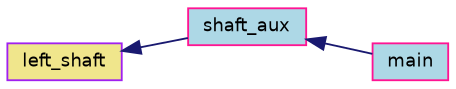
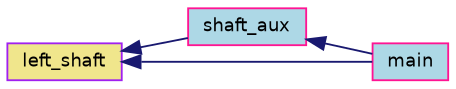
edge "main" -> "left_shaft": added
